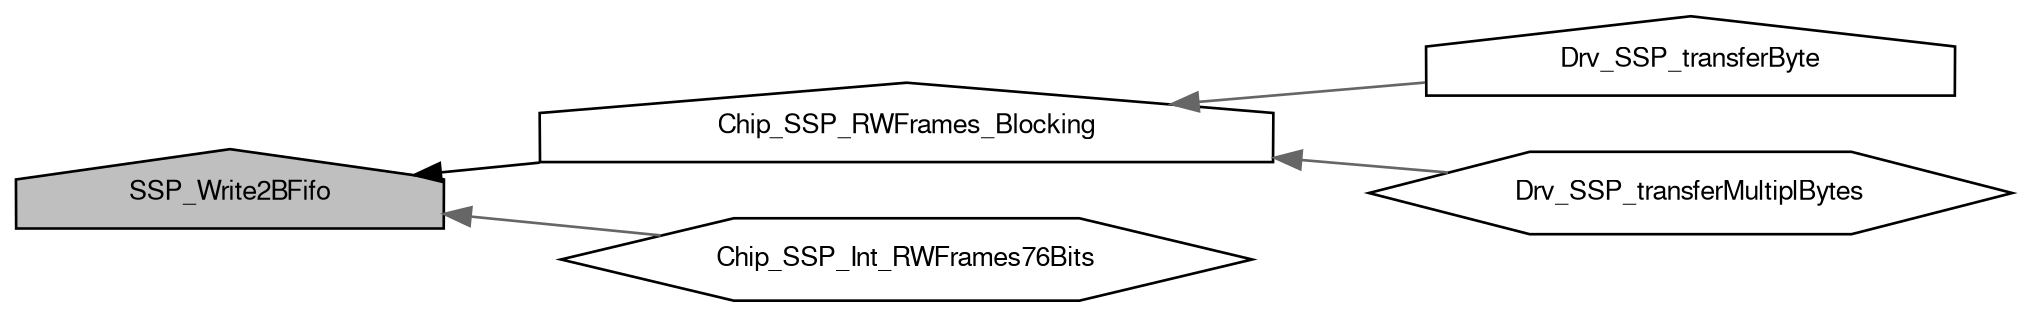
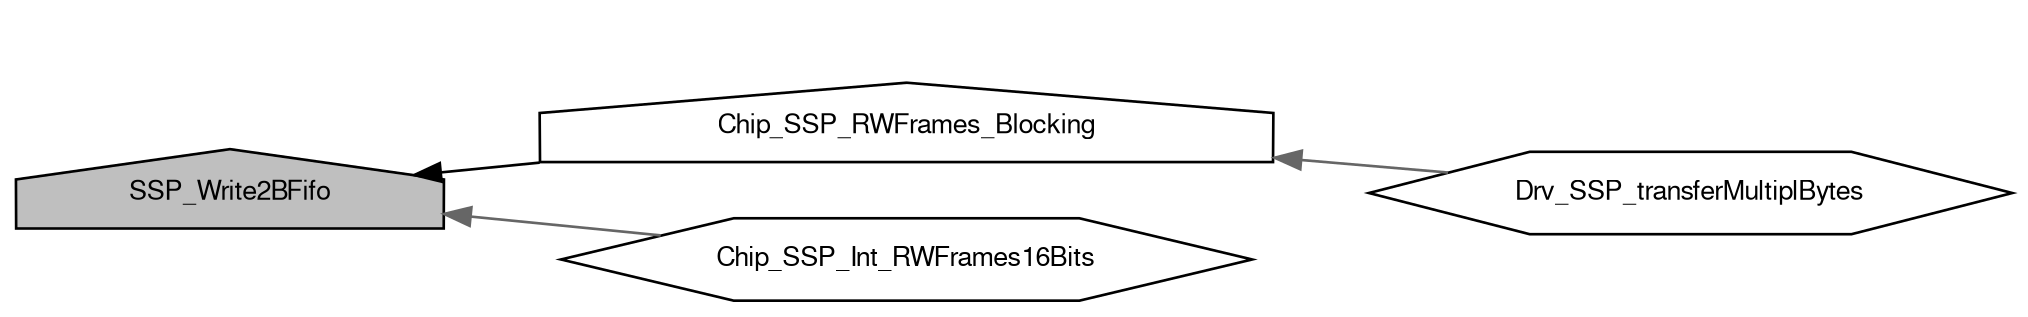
node "Drv_SSP_transferByte": removed
node "Chip_SSP_Int_RWFrames76Bits": label "Chip_SSP_Int_RWFrames76Bits" -> "Chip_SSP_Int_RWFrames16Bits"
